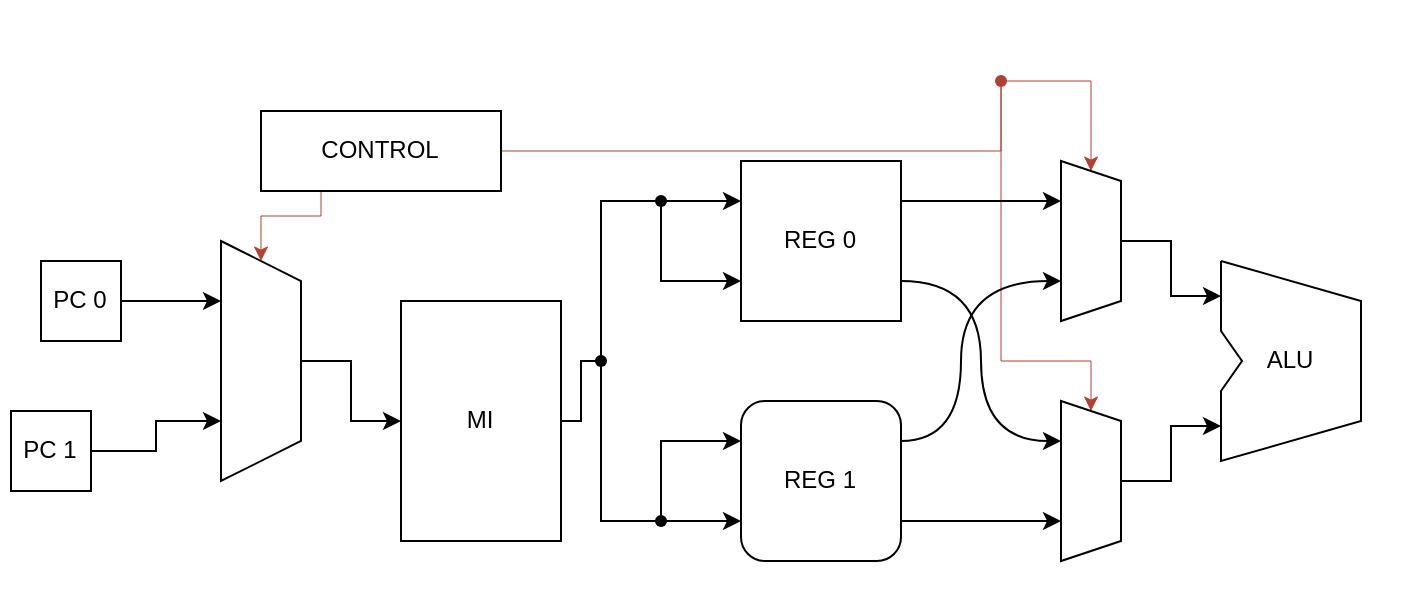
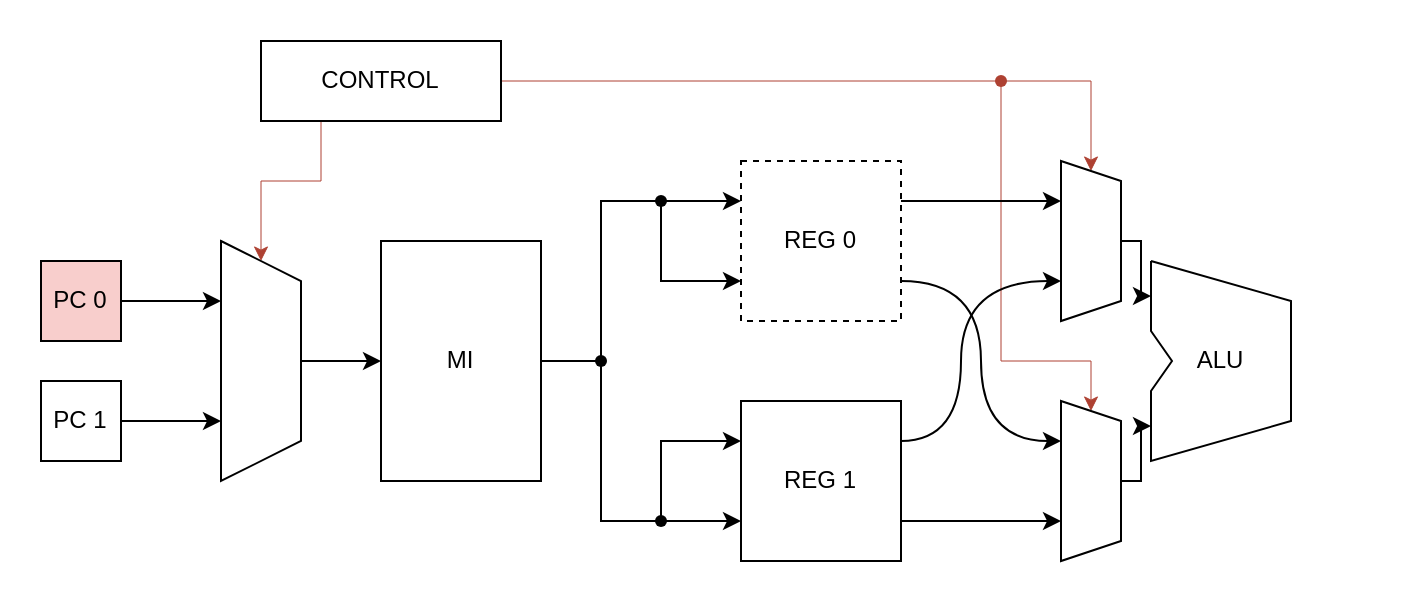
node "CONTROL": moved (381, 151) -> (381, 81)
node "REG 0": style solid -> dashed
node "PC 0": fillcolor #ffffff -> #f8cecc
node "ALU": moved (1291, 361) -> (1221, 361)
node "MI": moved (481, 421) -> (461, 361)
node "PC 1": moved (51, 451) -> (81, 421)
node "REG 1": shape rounded rectangle -> rectangle
